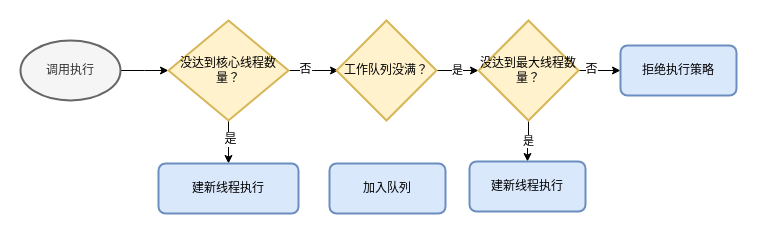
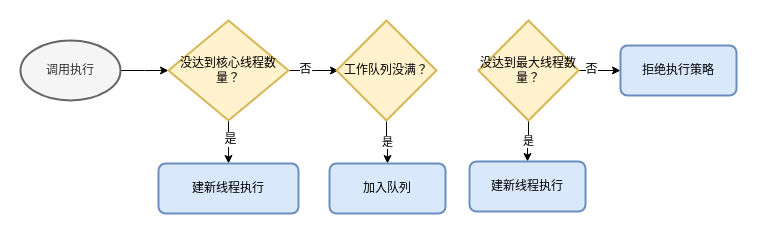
edge "工作队列没满？" -> "没达到最大线程数量？": now "工作队列没满？" -> "加入队列"
